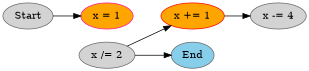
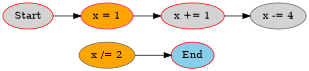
node "Start": color gray40 -> red
node "x += 1": fillcolor orange -> lightgrey
edge "x /= 2" -> "x += 1": now "x = 1" -> "x += 1"
node "x /= 2": fillcolor lightgrey -> orange
node "End": color gray40 -> red
